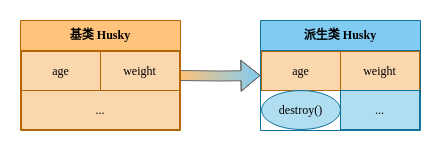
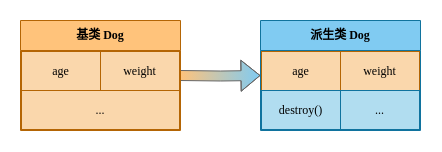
node "基类 Husky": label "基类 Husky" -> "基类 Dog"
node "派生类 Husky": label "派生类 Husky" -> "派生类 Dog"
node "destroy()": shape ellipse -> rectangle
